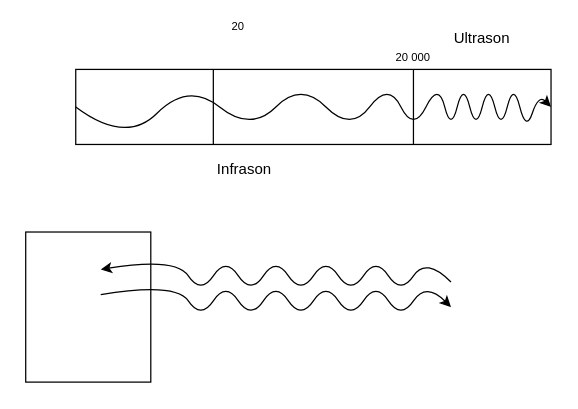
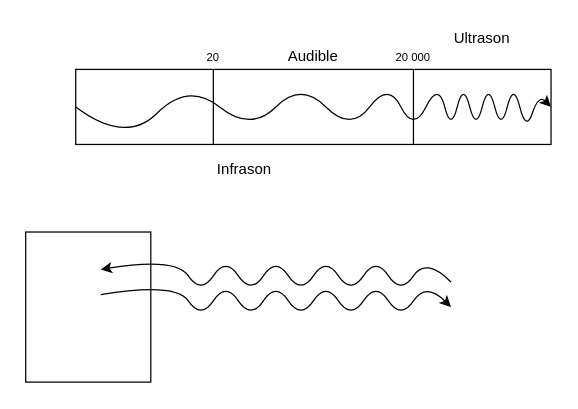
node "20": moved (238, 26) -> (213, 57)
node "Audible": added
